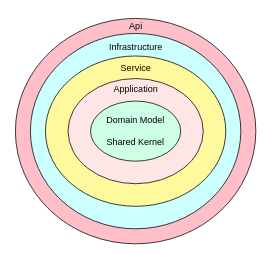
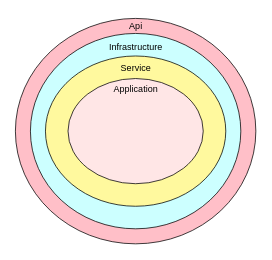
node "Domain Model Shared Kernel": removed
